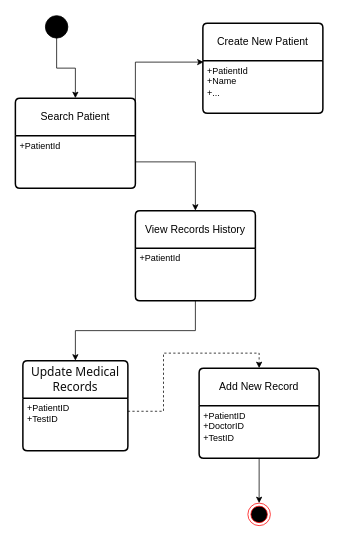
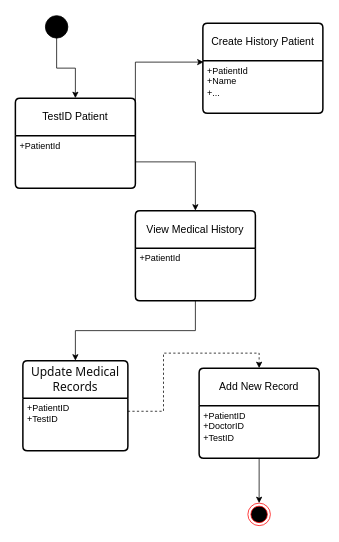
node "Create New Patient": label "Create New Patient" -> "Create History Patient"
node "Search Patient": label "Search Patient" -> "TestID Patient"
node "View Records History": label "View Records History" -> "View Medical History"
